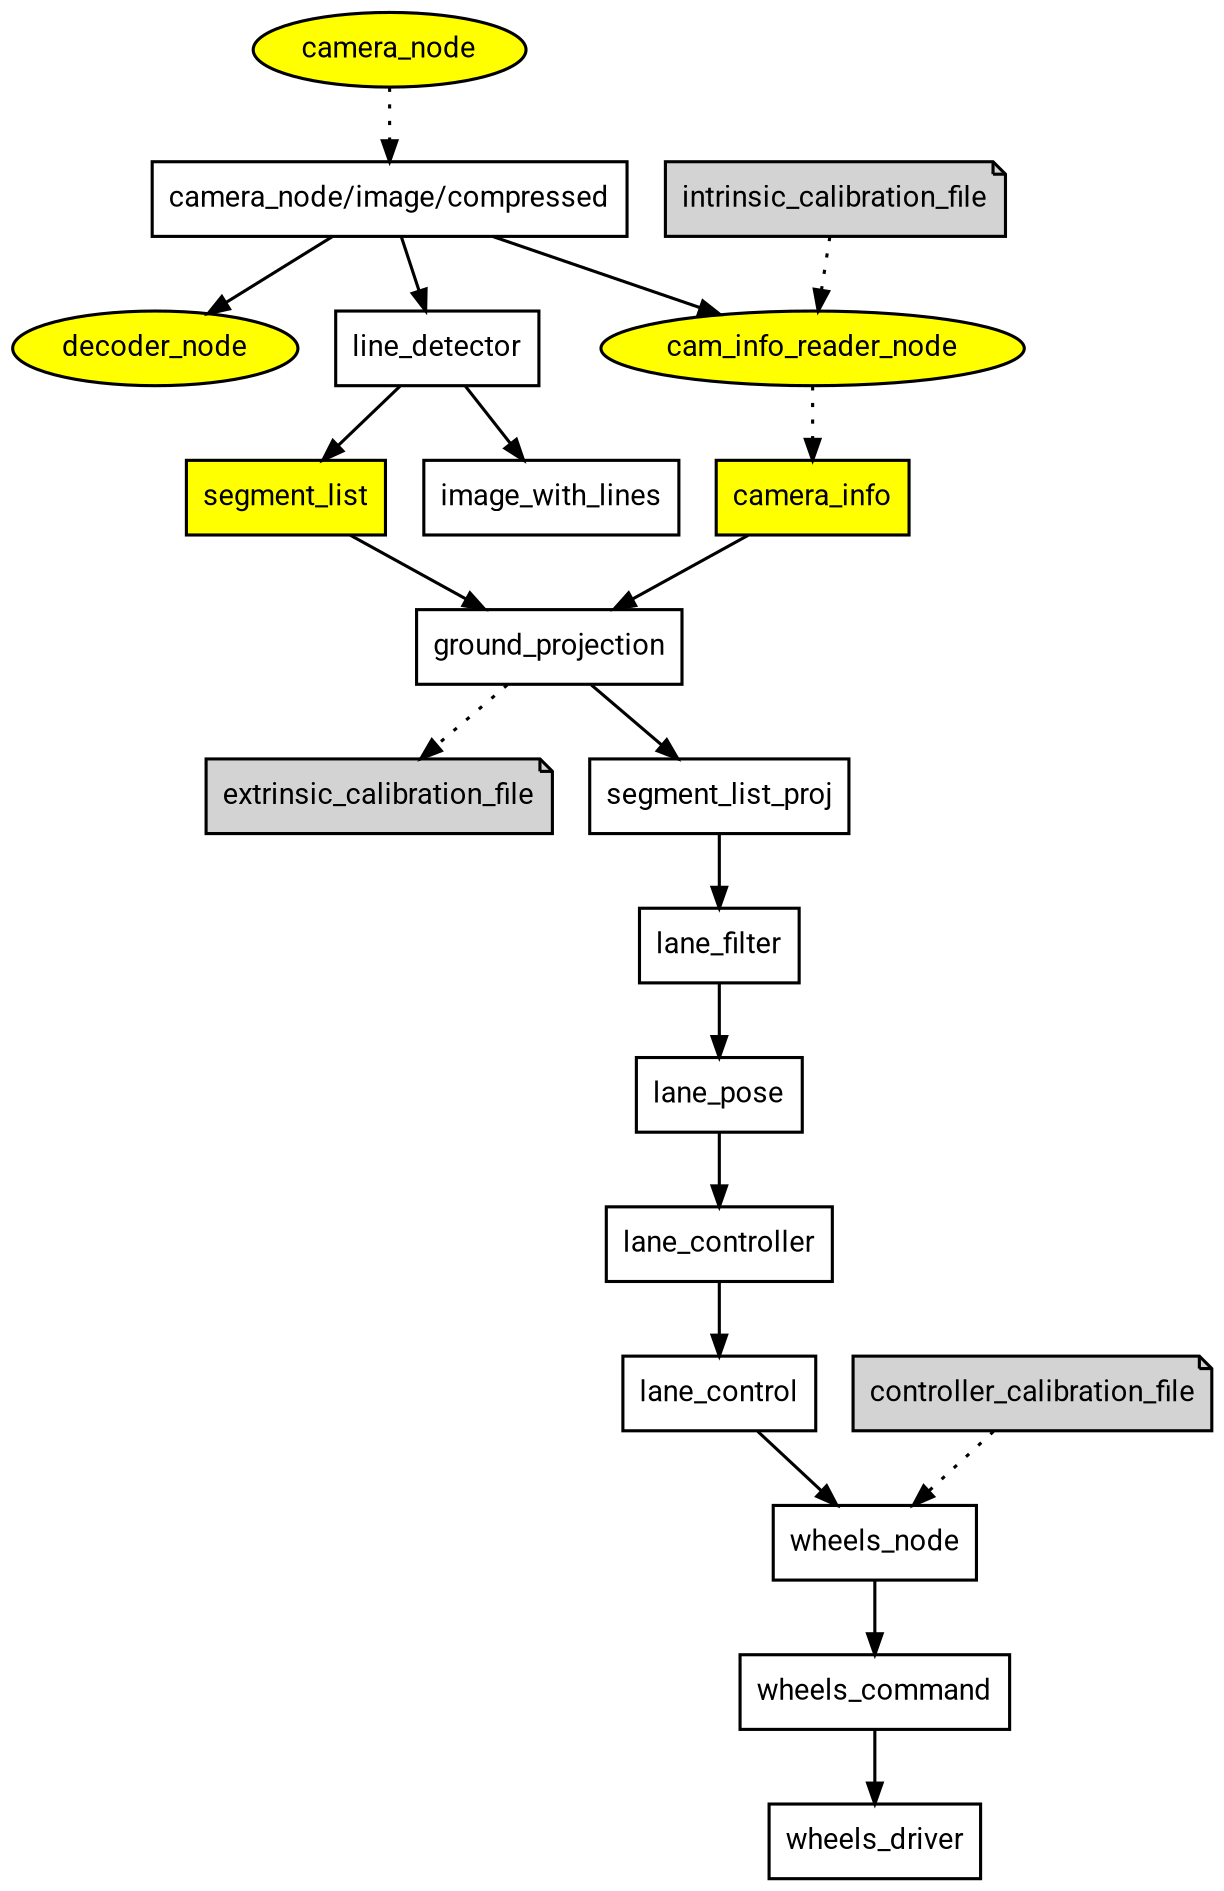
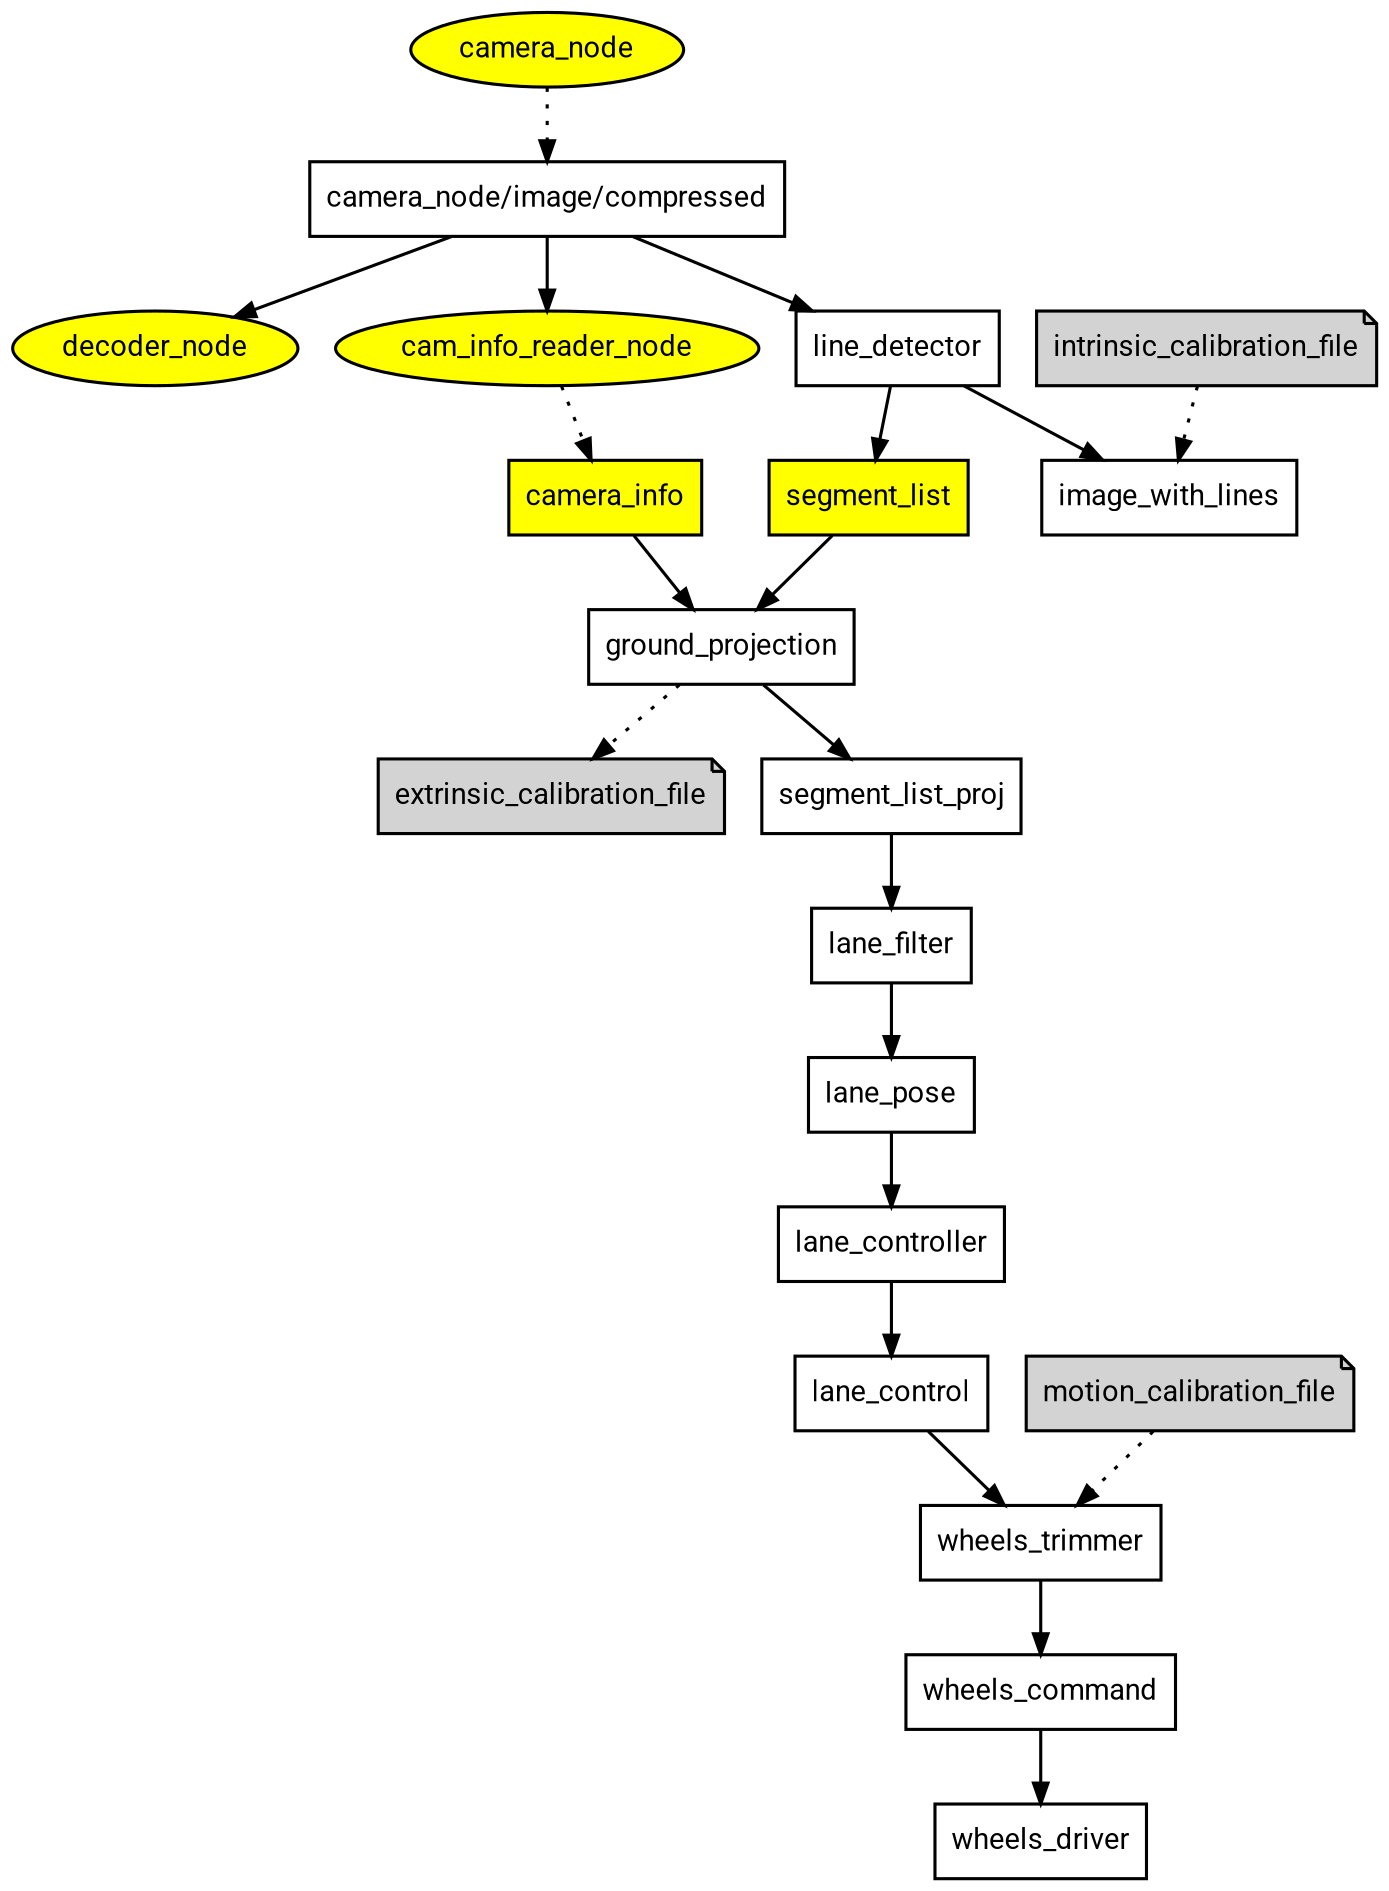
edge "intrinsic_calibration_file" -> "cam_info_reader_node": now "intrinsic_calibration_file" -> "image_with_lines"
node "controller_calibration_file": label "controller_calibration_file" -> "motion_calibration_file"
node "wheels_node": label "wheels_node" -> "wheels_trimmer"
